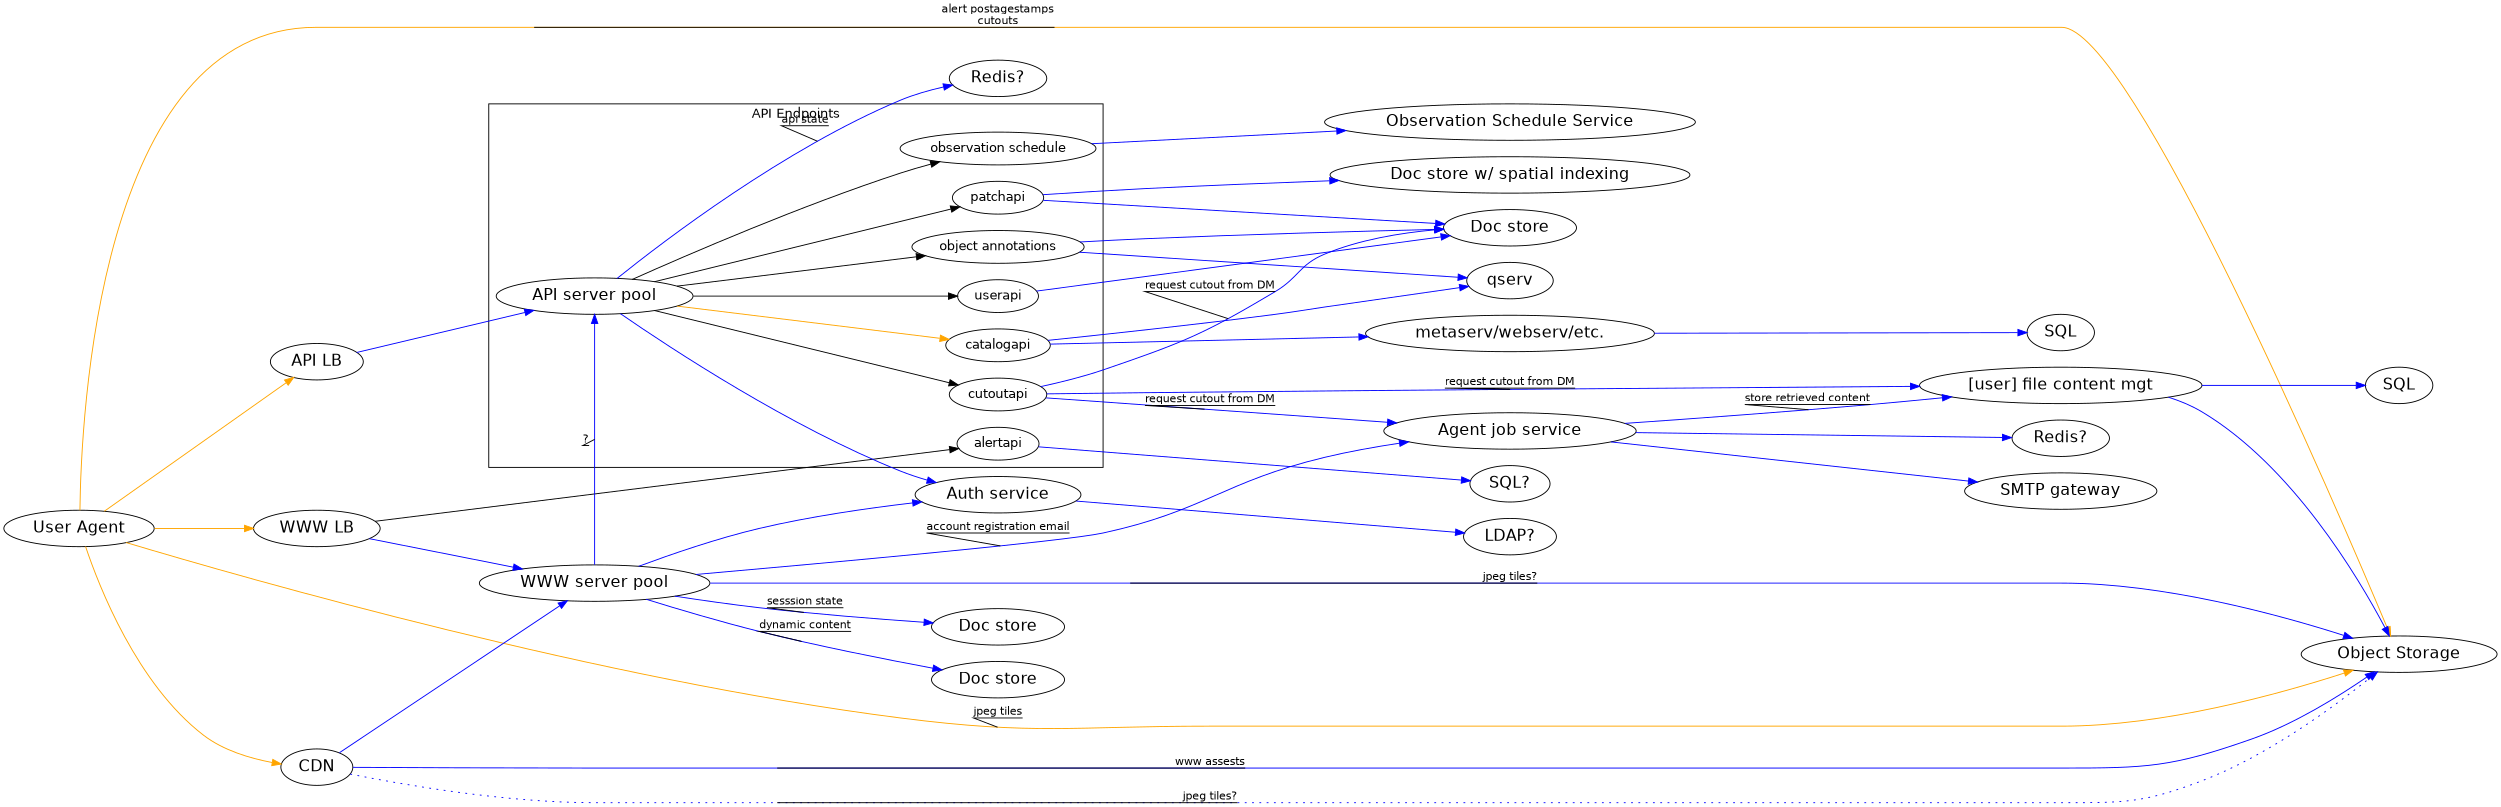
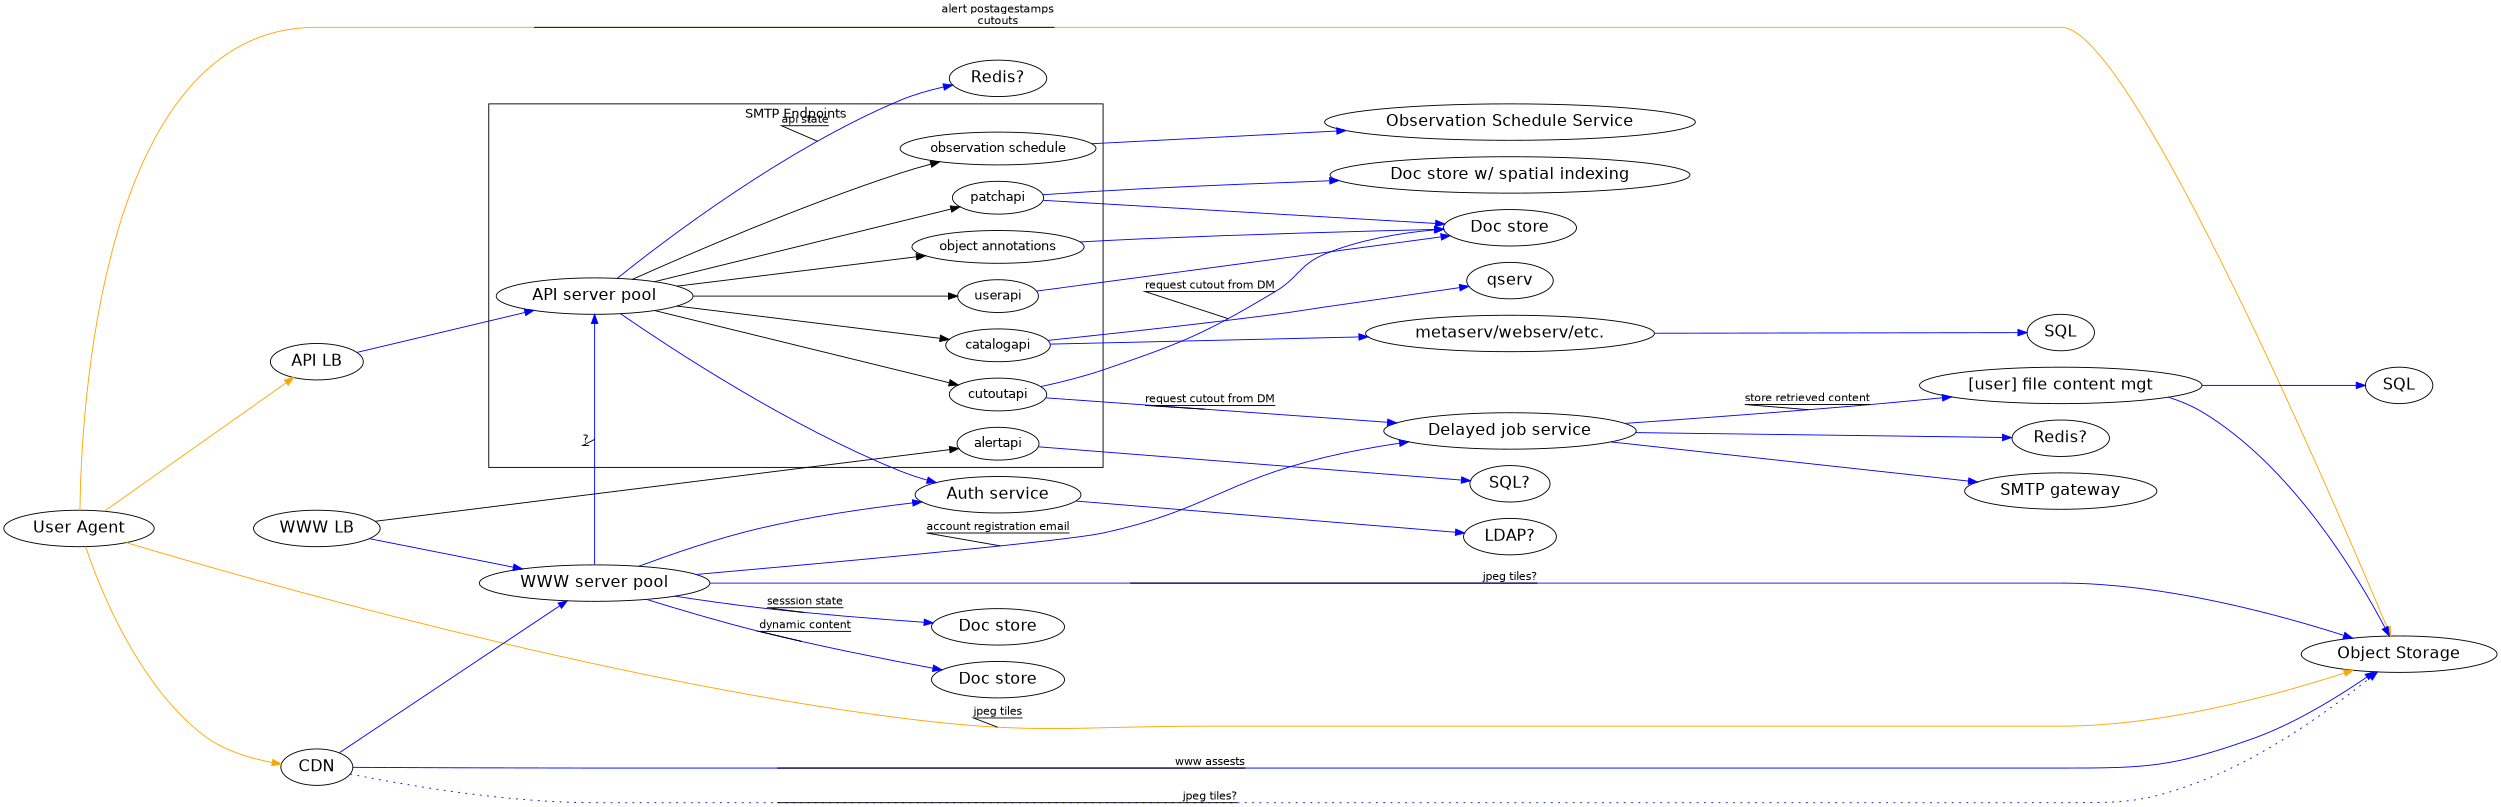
cluster "API Endpoints": label "API Endpoints" -> "SMTP Endpoints"
edge "object annotations" -> "qserv": removed
edge "API server pool" -> "catalogapi": color orange -> black
edge "cutoutapi" -> "[user] file content mgt": removed, label "request cutout from DM"
node "Agent job service": label "Agent job service" -> "Delayed job service"
edge "User Agent" -> "WWW LB": removed
